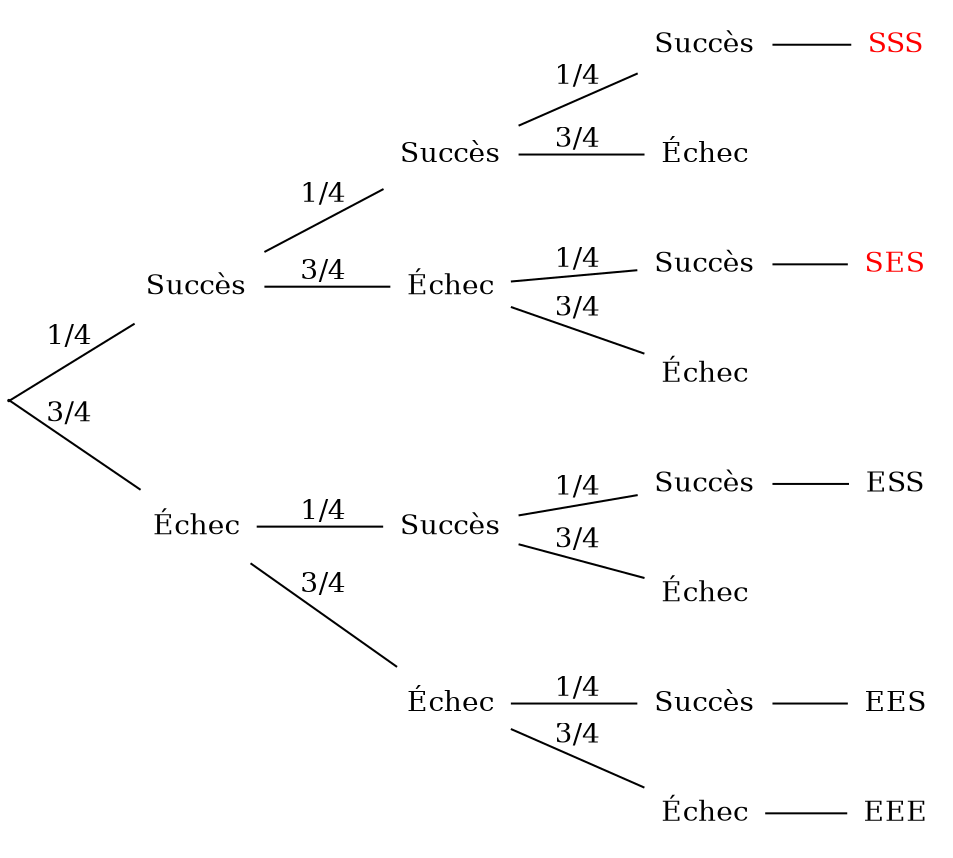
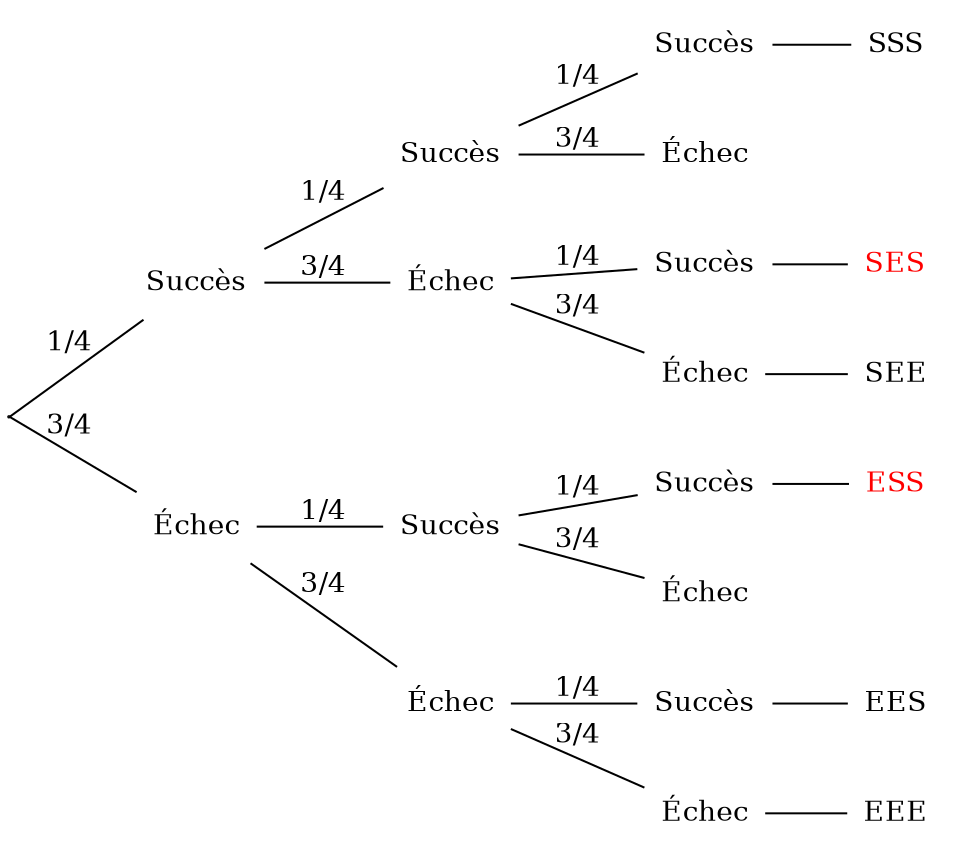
node "SSS": fontcolor red -> black
node "SEE": added
node "ESS": fontcolor black -> red
